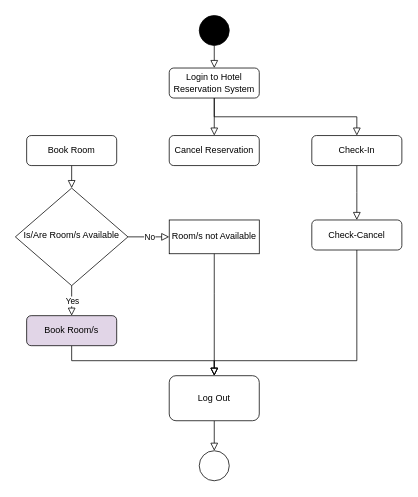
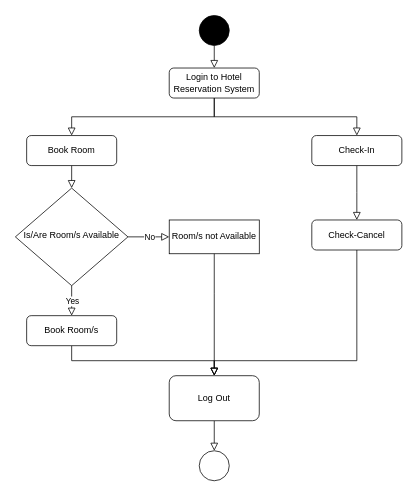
edge "Login to Hotel Reservation System" -> "Book Room": added
edge "Login to Hotel Reservation System" -> "Cancel Reservation": removed
node "Cancel Reservation": removed
node "Book Room/s": fillcolor #e1d5e7 -> #ffffff
